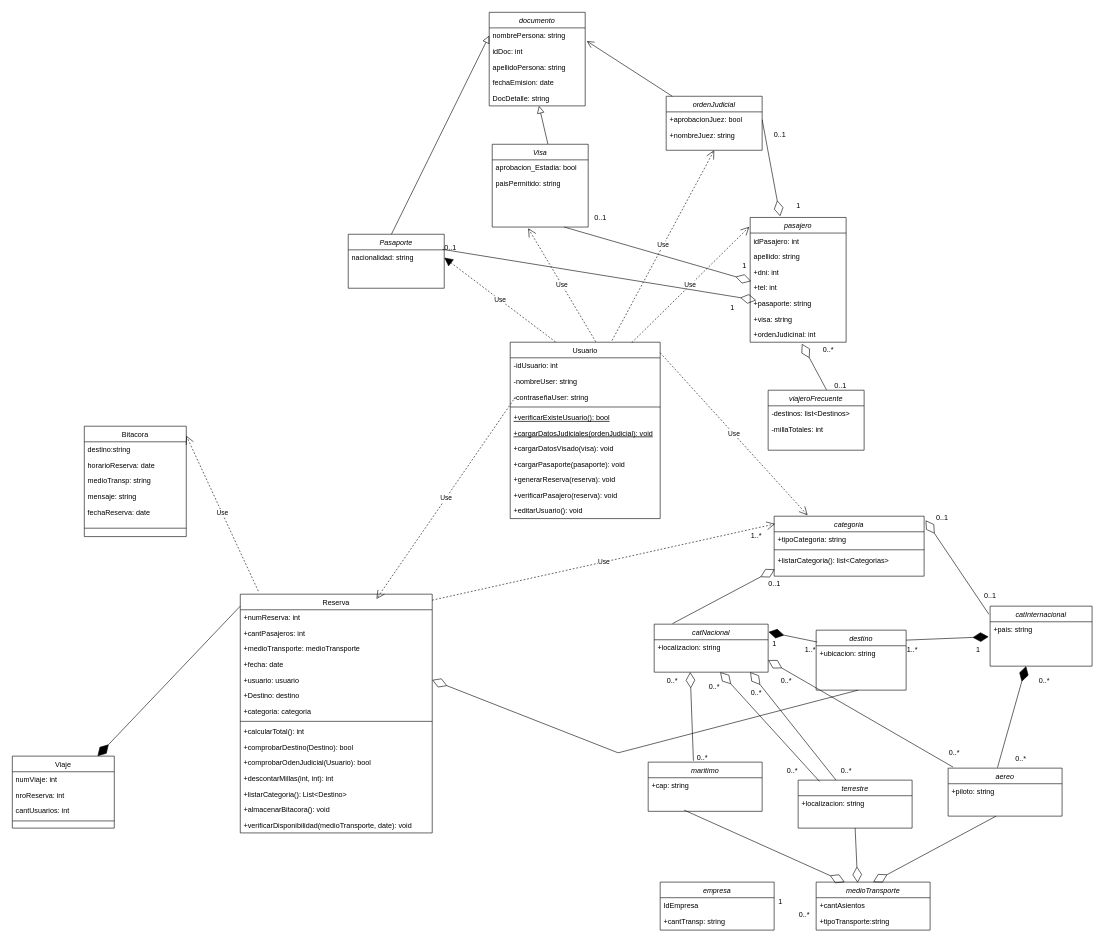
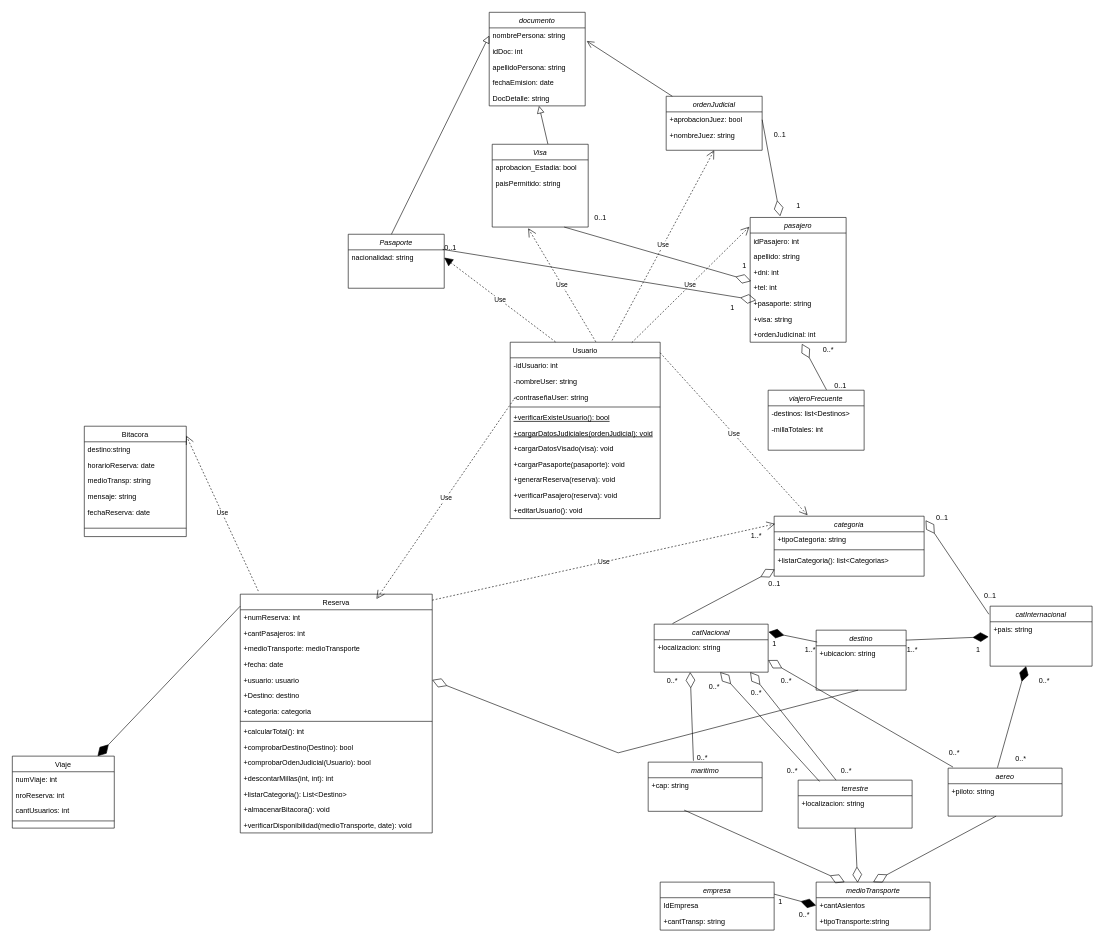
edge "empresa" -> "+cantAsientos": added
